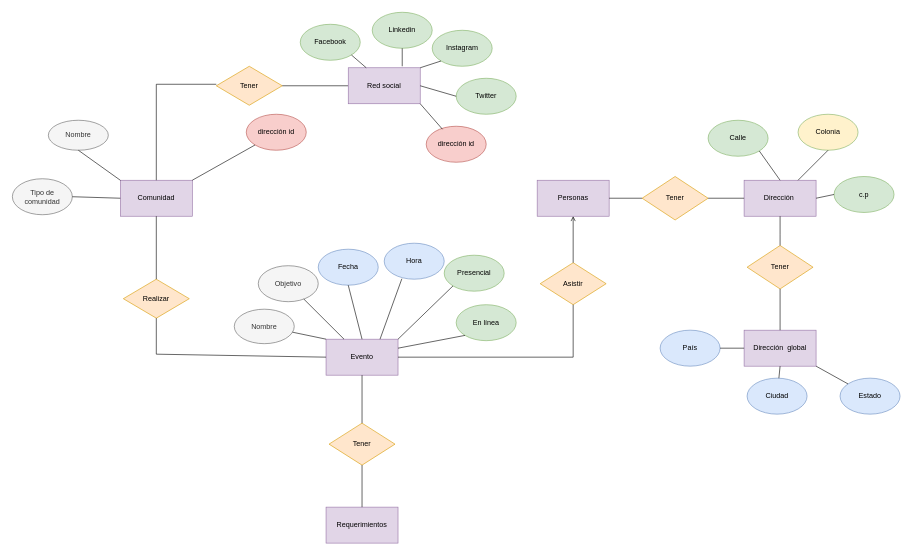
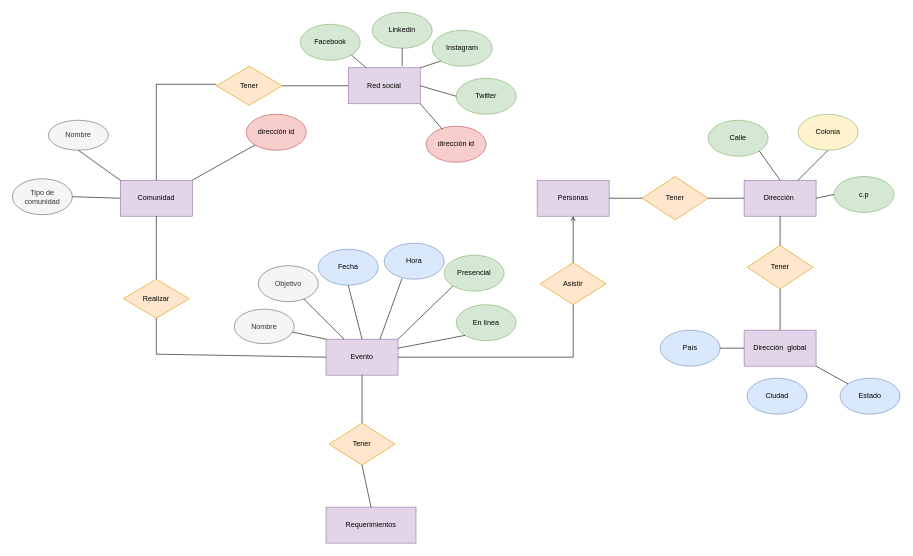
edge "Dirección global" -- "Ciudad": removed
node "Requerimientos": size 72x36 -> 90x36
